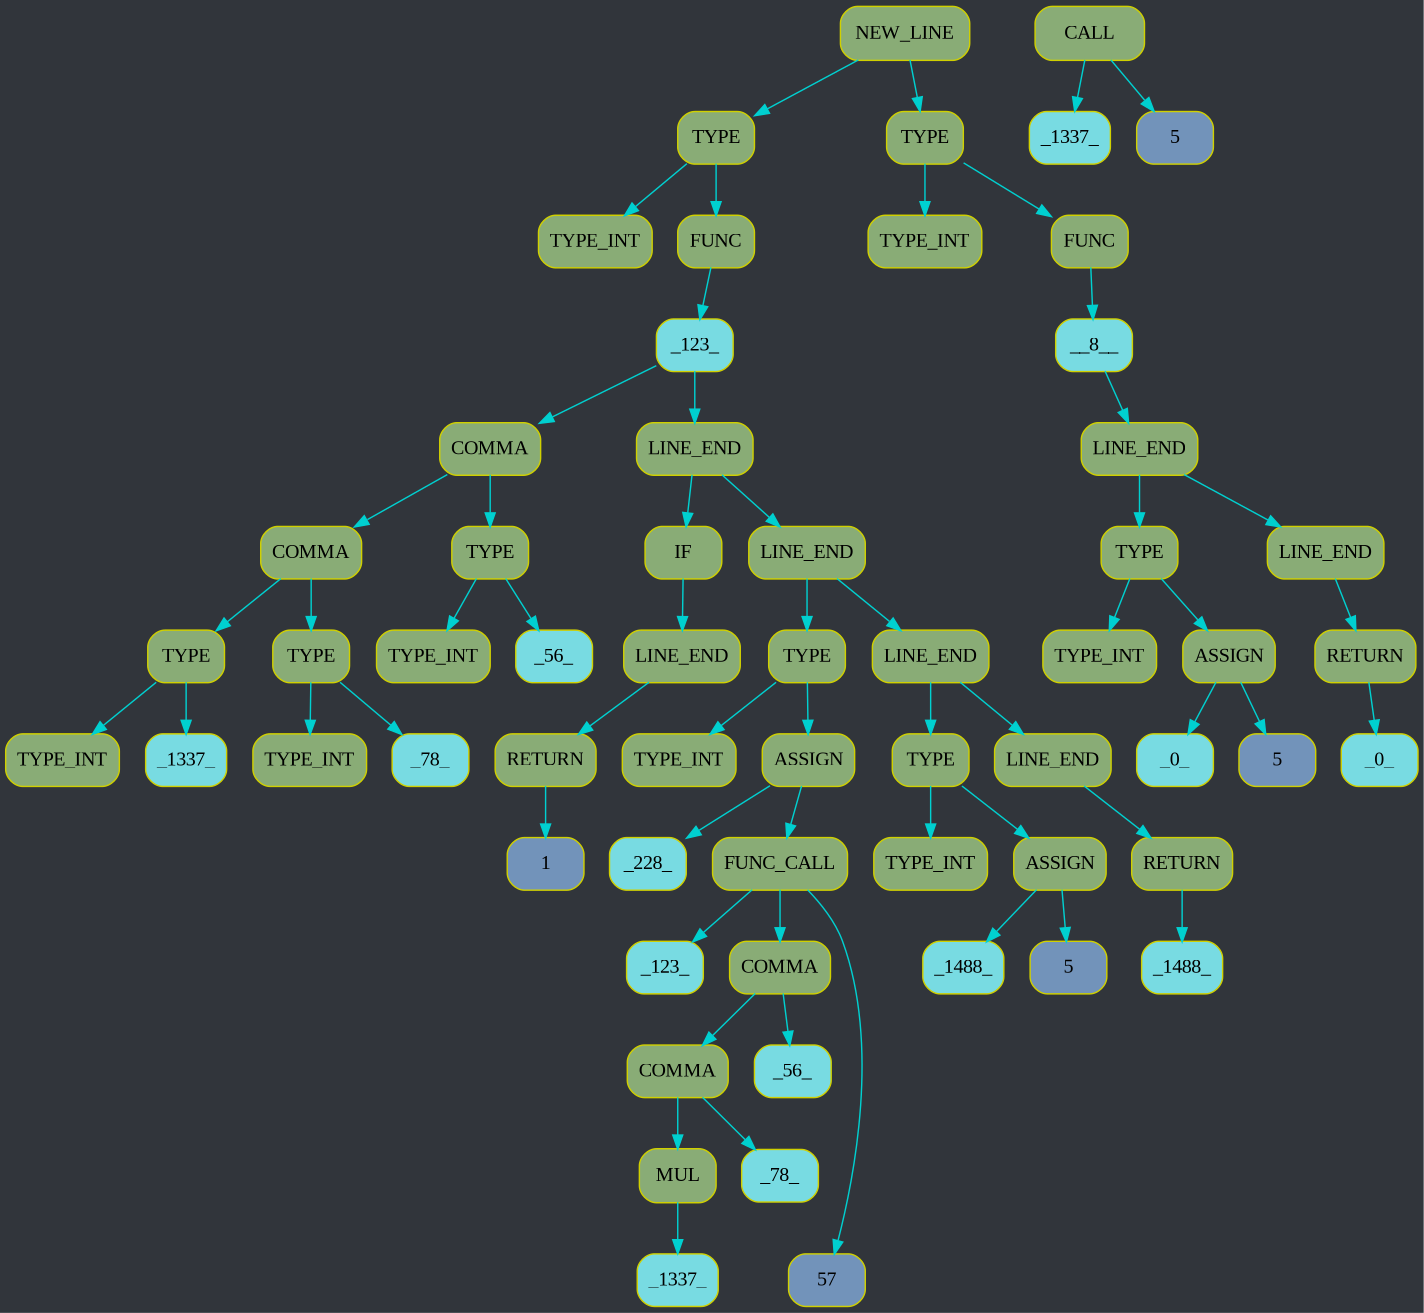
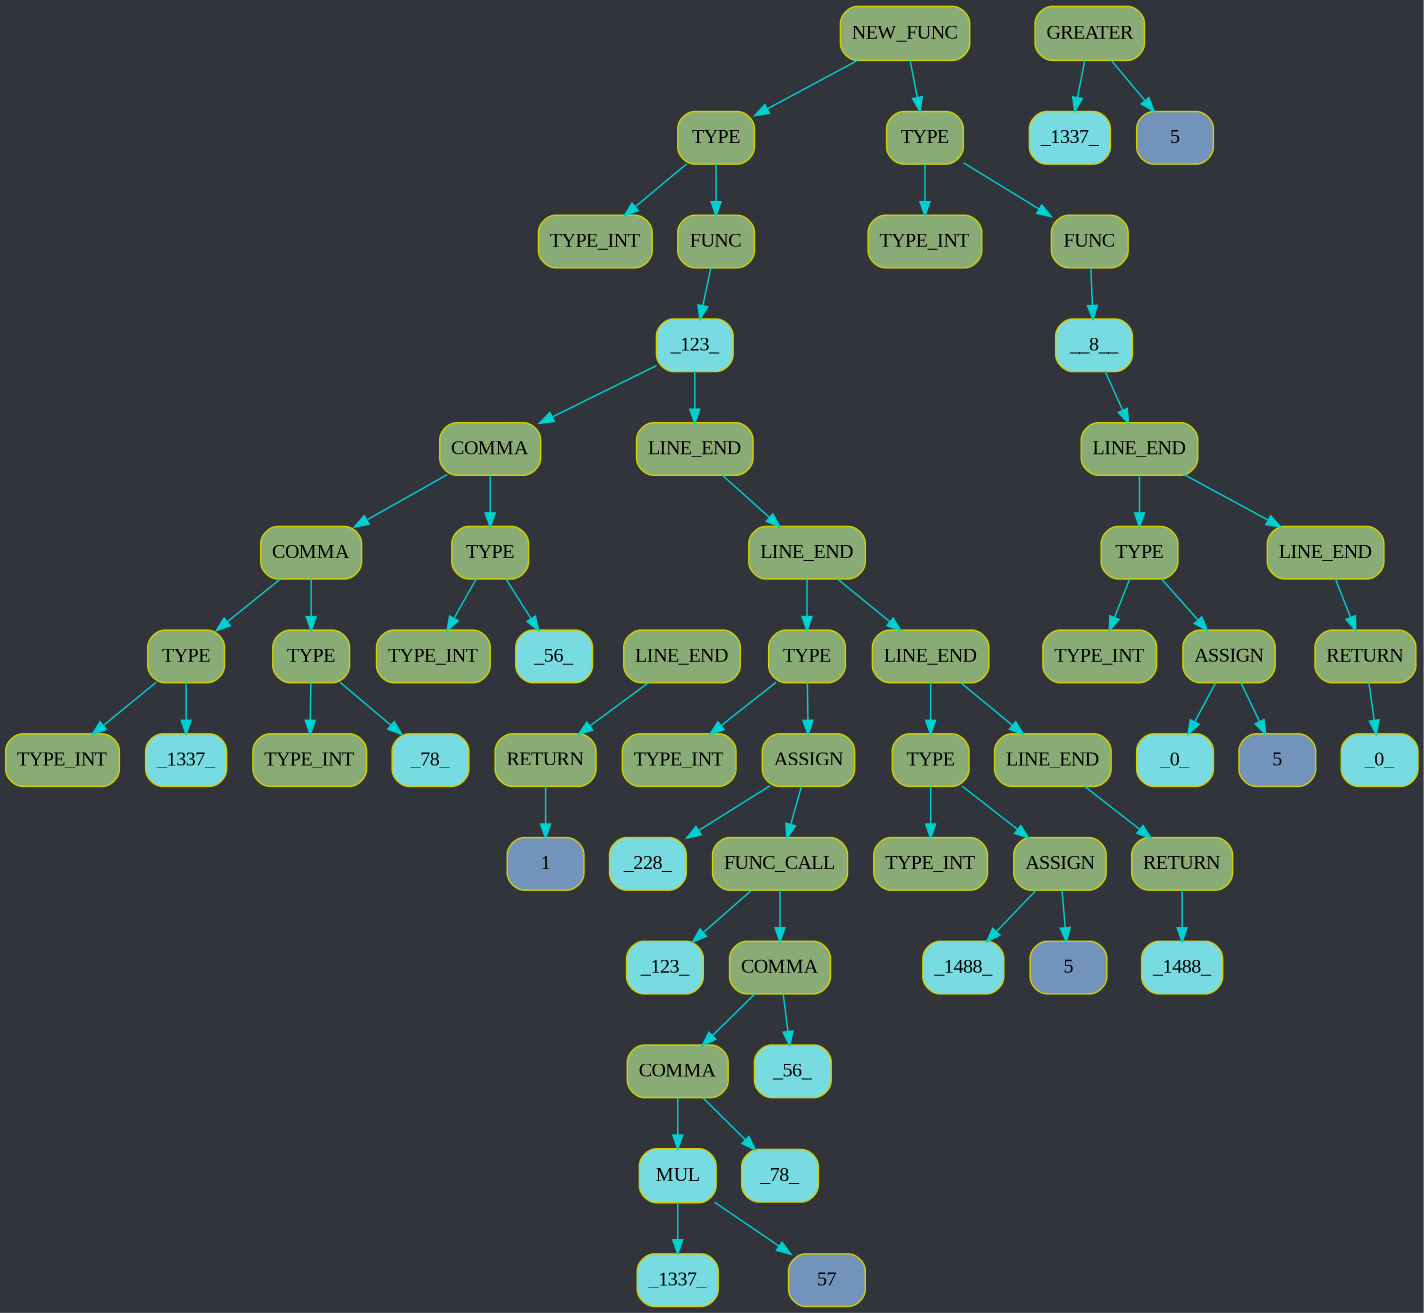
node "NEW_LINE": label "NEW_LINE" -> "NEW_FUNC"
node "CALL": label "CALL" -> "GREATER"
node "IF": removed
edge "FUNC_CALL" -> "57": now "MUL" -> "57"
node "MUL": fillcolor #89ac76 -> #78dbe2
